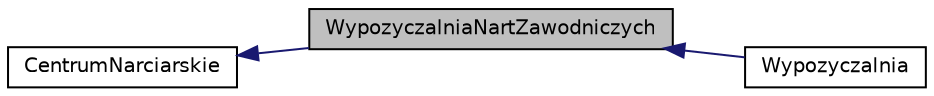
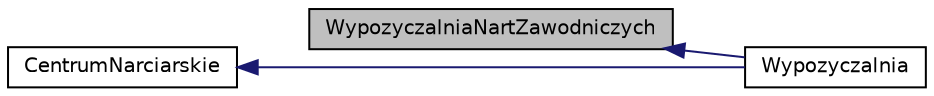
edge "WypozyczalniaNartZawodniczych" -> "CentrumNarciarskie": now "Wypozyczalnia" -> "CentrumNarciarskie"
